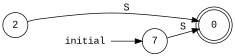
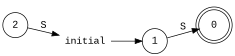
edge "2" -> "0": now "2" -> "initial"
node "7": label "7" -> "1"
